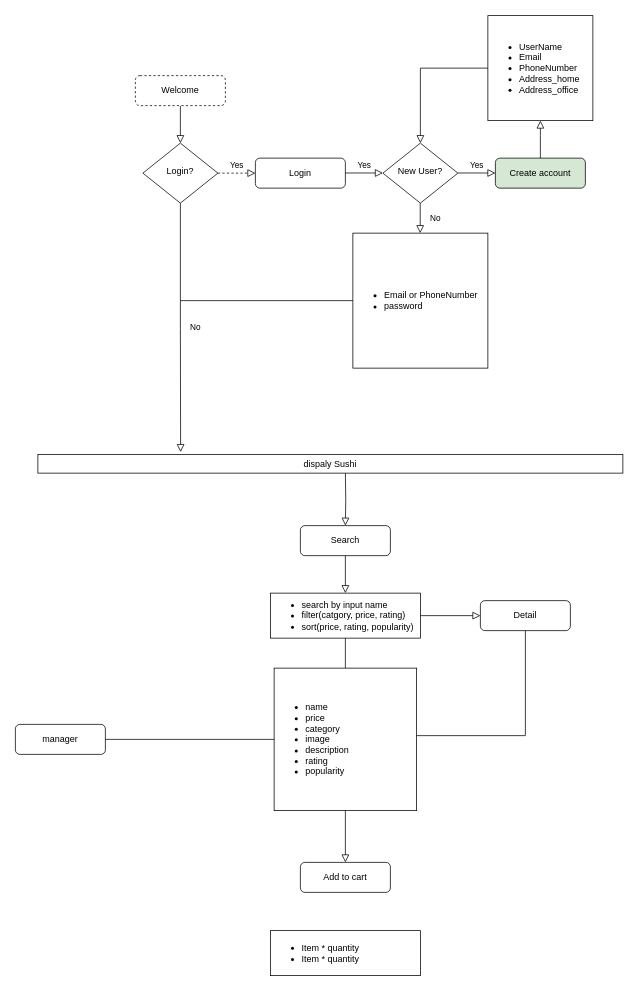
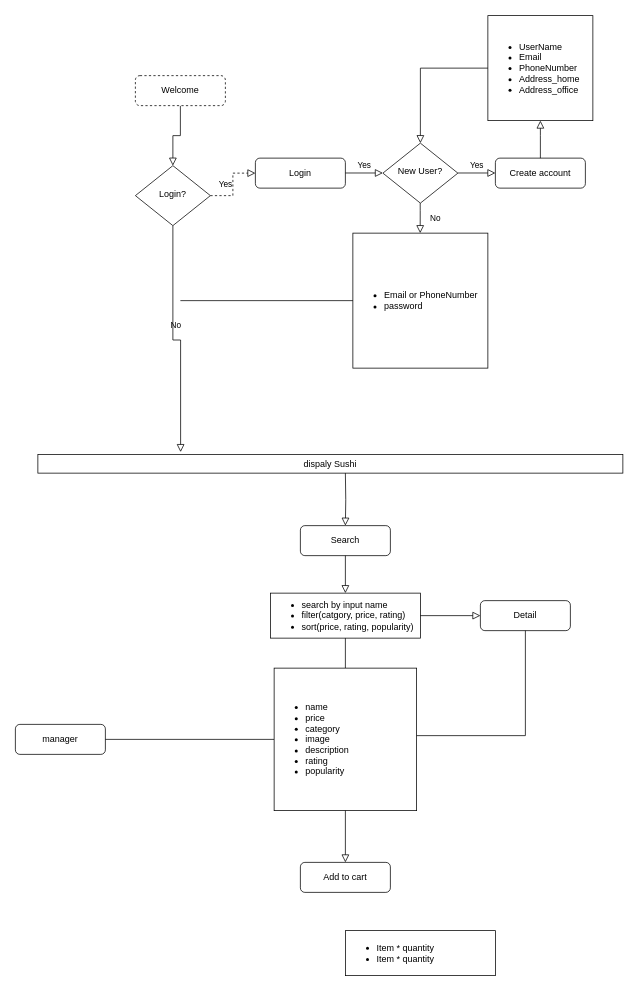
node "Login?": moved (180, 173) -> (173, 195)
node "Create account": fillcolor #d5e8d4 -> #ffffff
node "Item * quantity Item * quantity": moved (345, 953) -> (420, 953)
